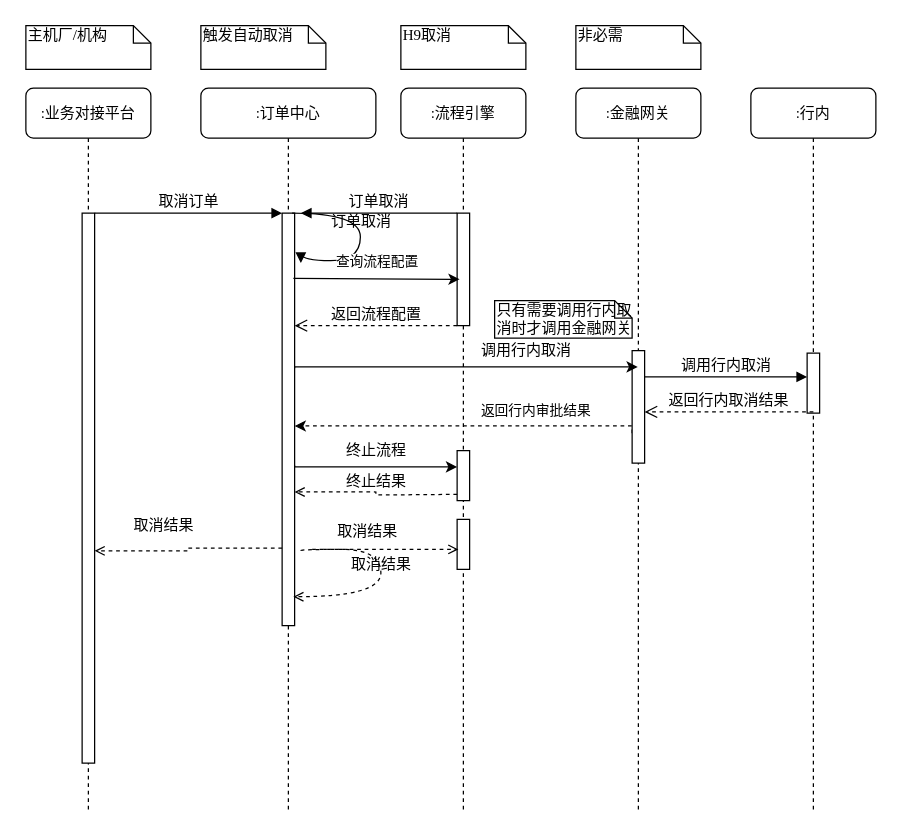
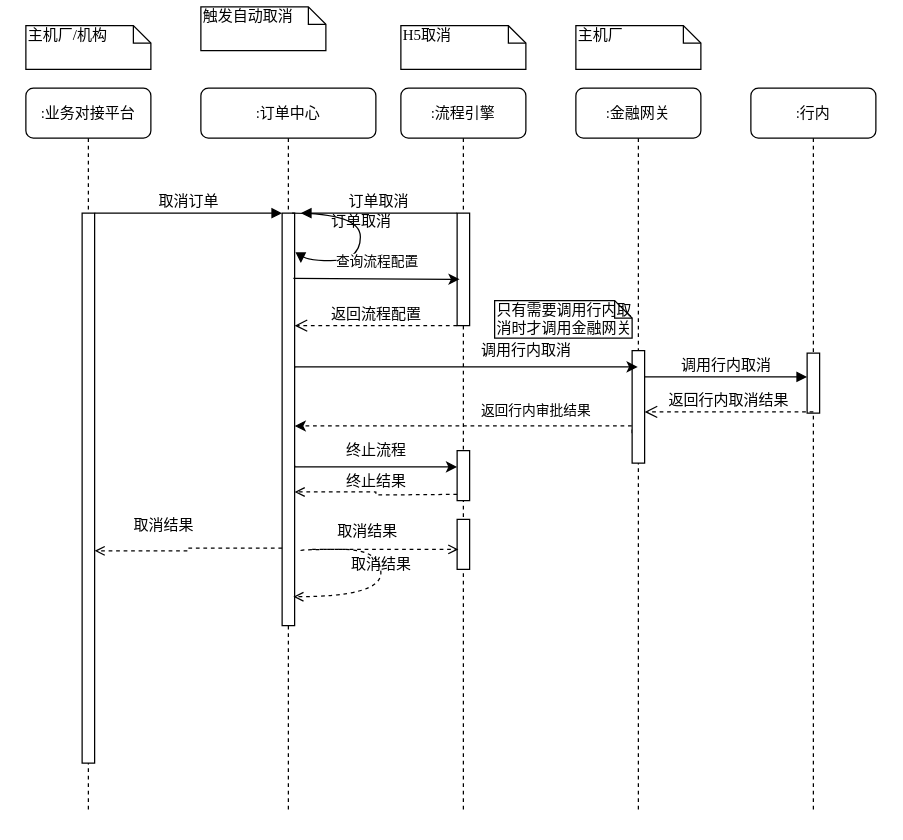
node "H9取消": label "H9取消" -> "H5取消"
node "非必需": label "非必需" -> "主机厂"
node "触发自动取消": moved (263, 48) -> (263, 29)
